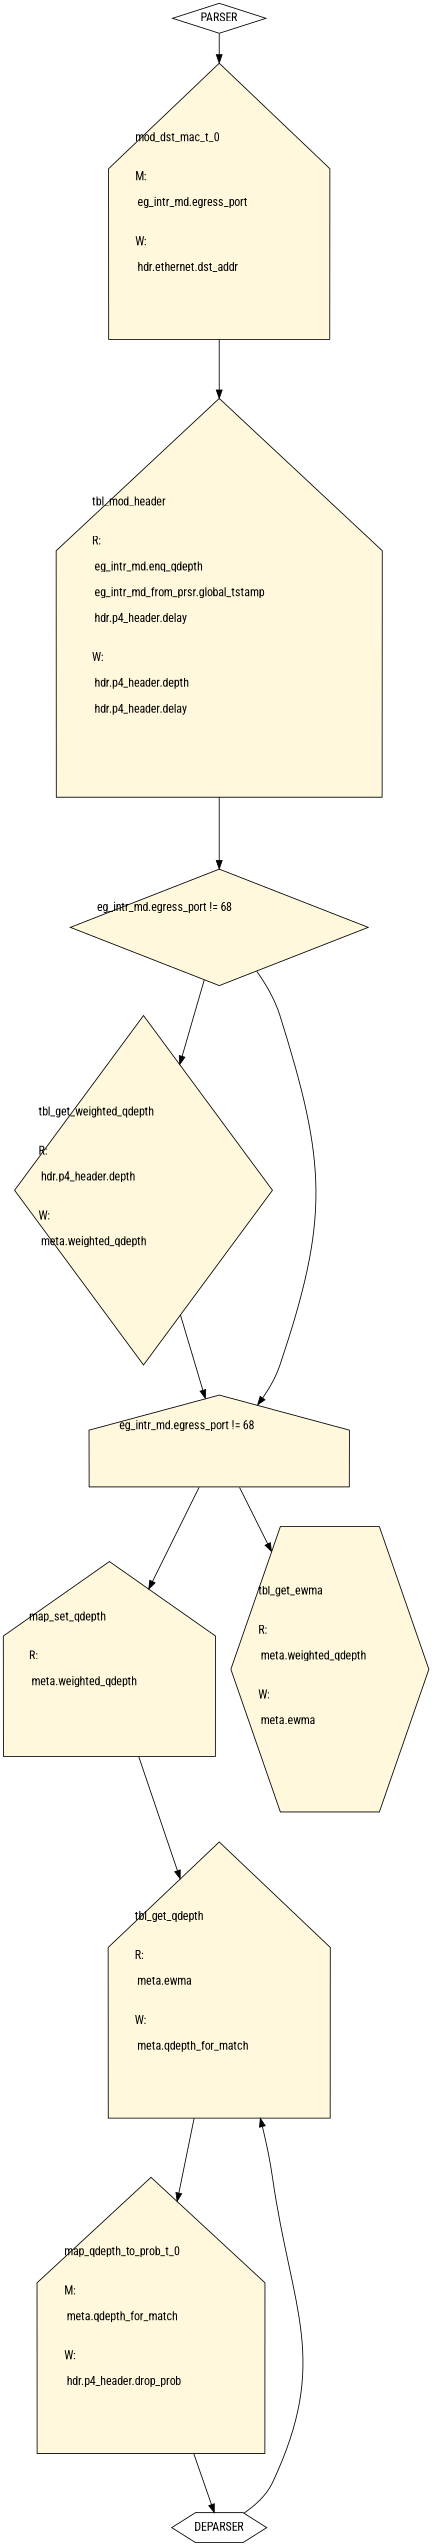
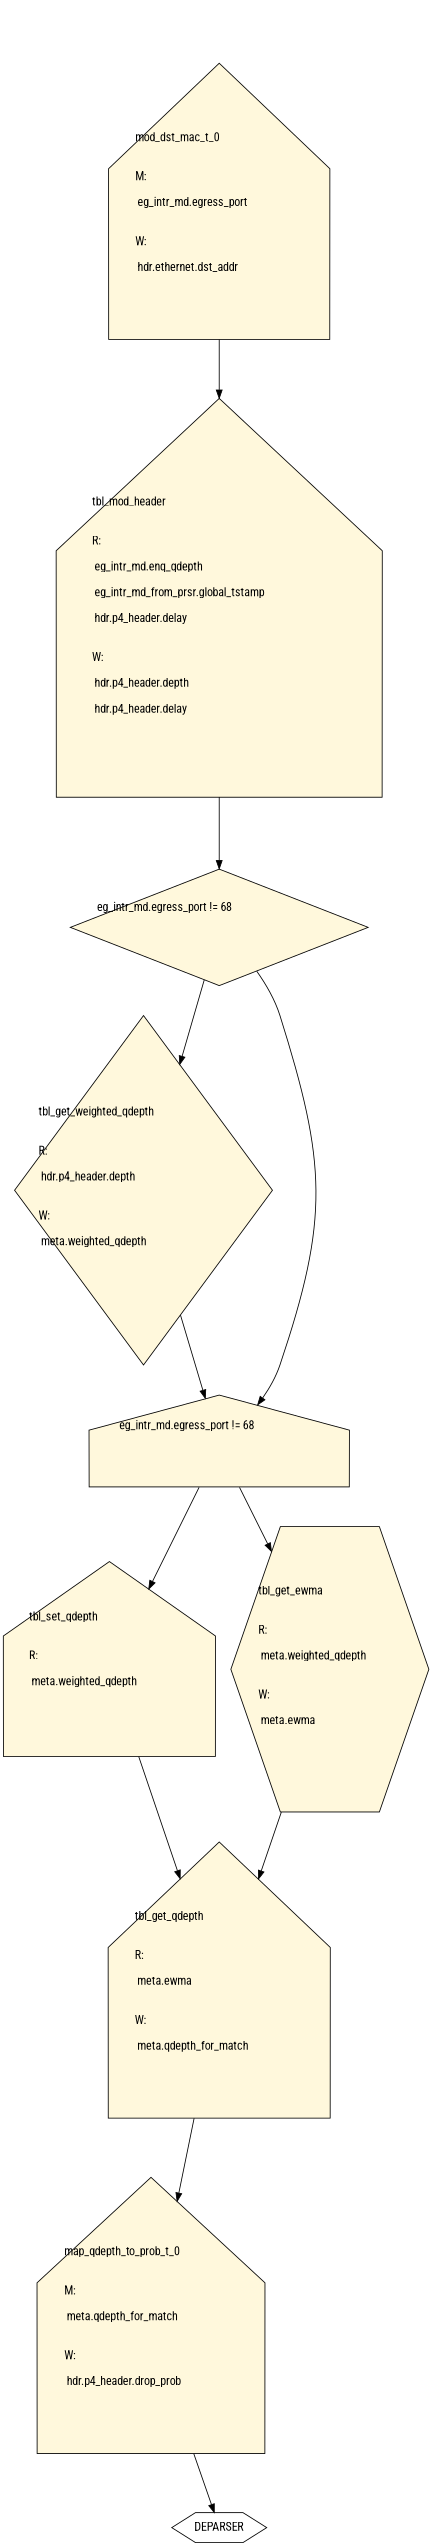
node "PARSER": removed
node "map_set_qdepth R: meta.weighted_qdepth": label "map_set_qdepth R: meta.weighted_qdepth" -> "tbl_set_qdepth R: meta.weighted_qdepth"
edge "DEPARSER" -> "tbl_get_qdepth R: meta.ewma W: meta.qdepth_for_match": now "tbl_get_ewma R: meta.weighted_qdepth W: meta.ewma" -> "tbl_get_qdepth R: meta.ewma W: meta.qdepth_for_match"
